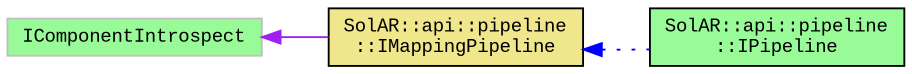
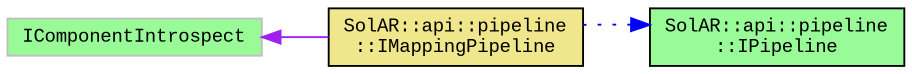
edge "SolAR::api::pipeline ::IPipeline" -> "SolAR::api::pipeline ::IMappingPipeline": reversed
